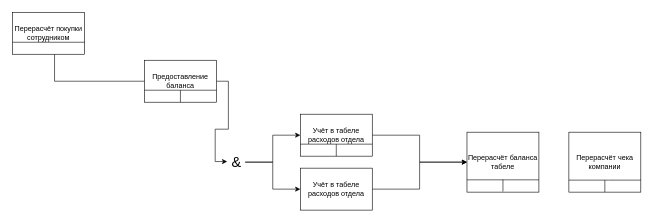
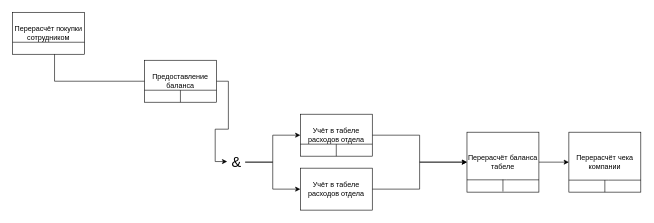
edge "Перерасчёт баланса табеле" -> "Перерасчёт чека компании": added
